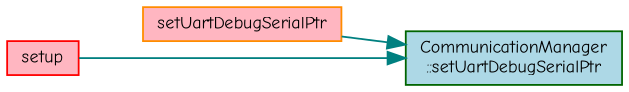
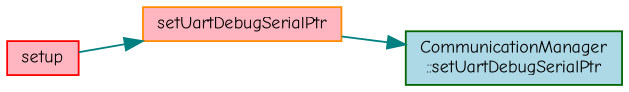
edge "setup" -> "CommunicationManager ::setUartDebugSerialPtr": now "setup" -> "setUartDebugSerialPtr"
